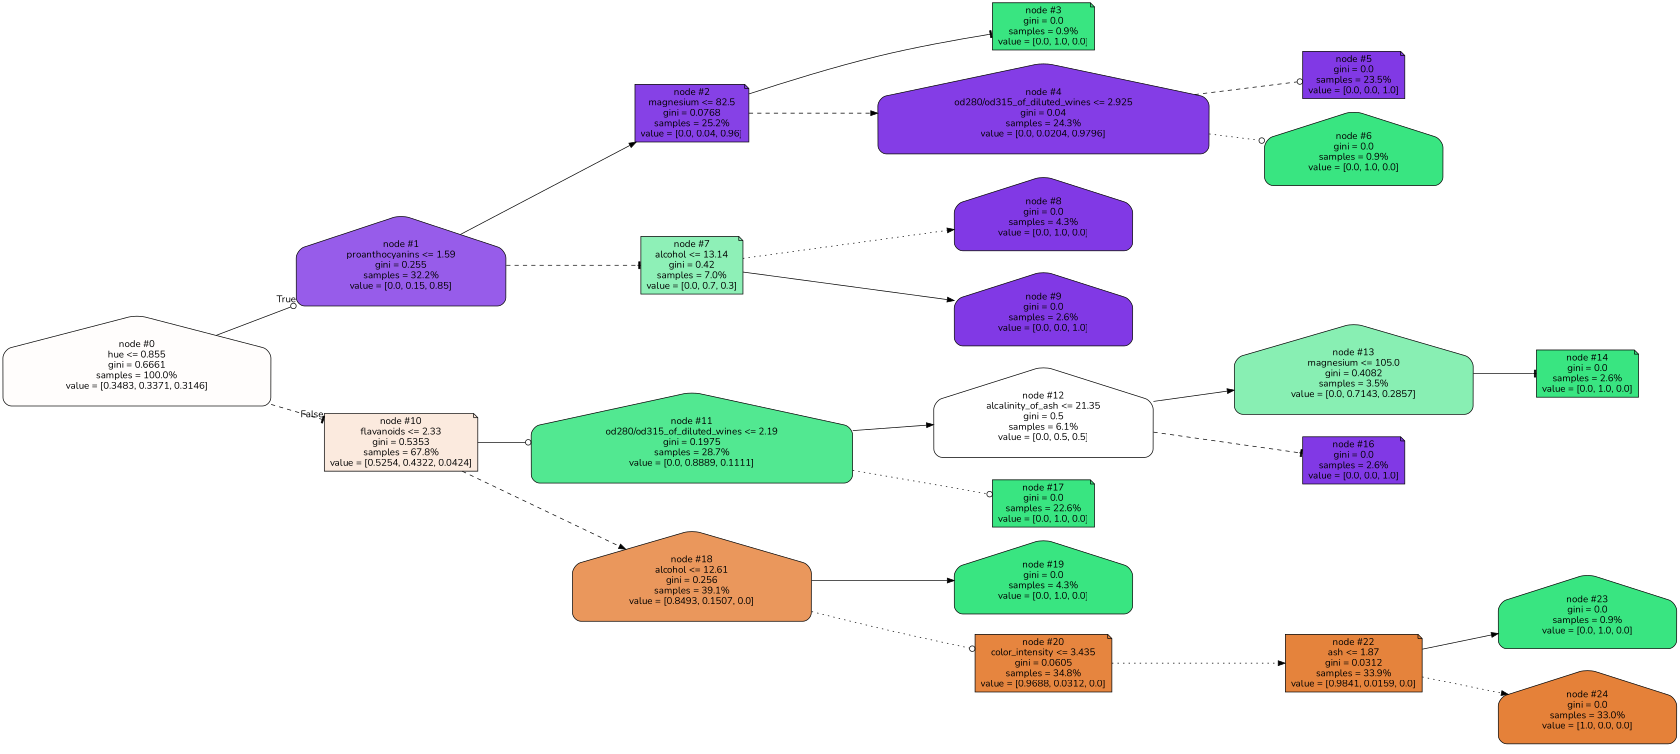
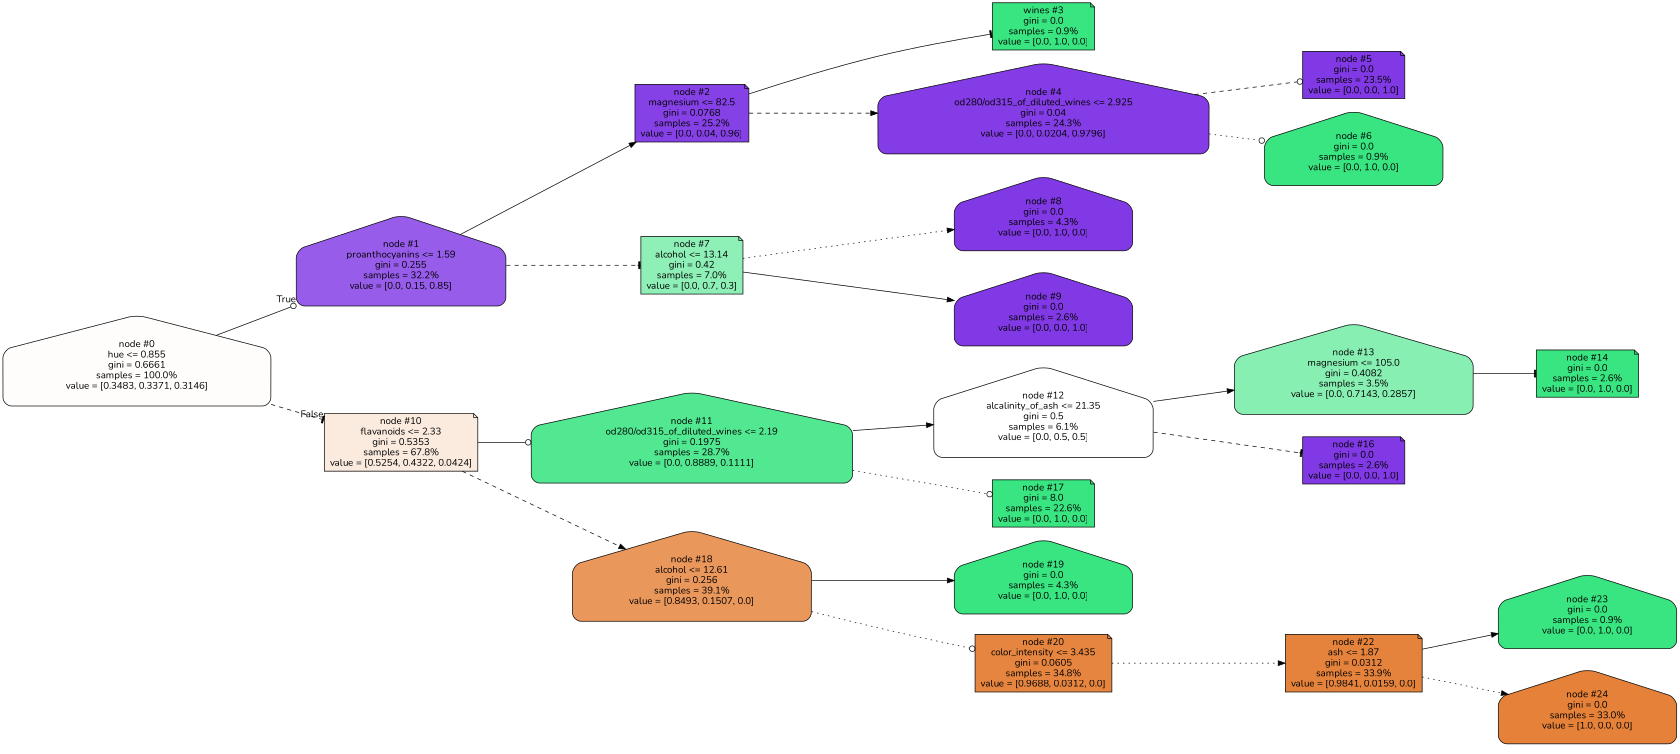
node "node #3 gini = 0.0 samples = 0.9% value = [0.0, 1.0, 0.0]": label "node #3 gini = 0.0 samples = 0.9% value = [0.0, 1.0, 0.0]" -> "wines #3 gini = 0.0 samples = 0.9% value = [0.0, 1.0, 0.0]"
node "node #17 gini = 0.0 samples = 22.6% value = [0.0, 1.0, 0.0]": label "node #17 gini = 0.0 samples = 22.6% value = [0.0, 1.0, 0.0]" -> "node #17 gini = 8.0 samples = 22.6% value = [0.0, 1.0, 0.0]"
